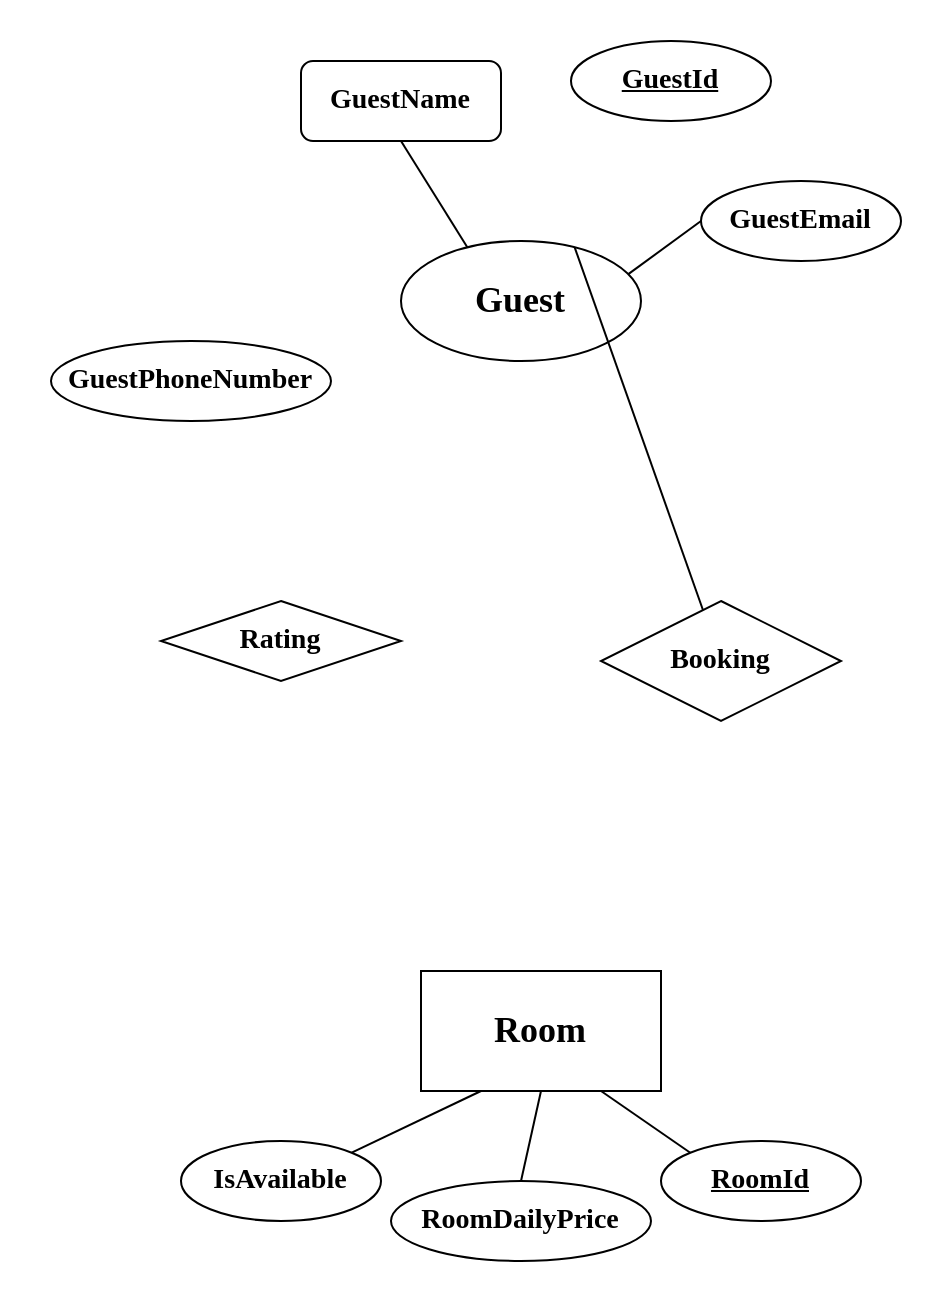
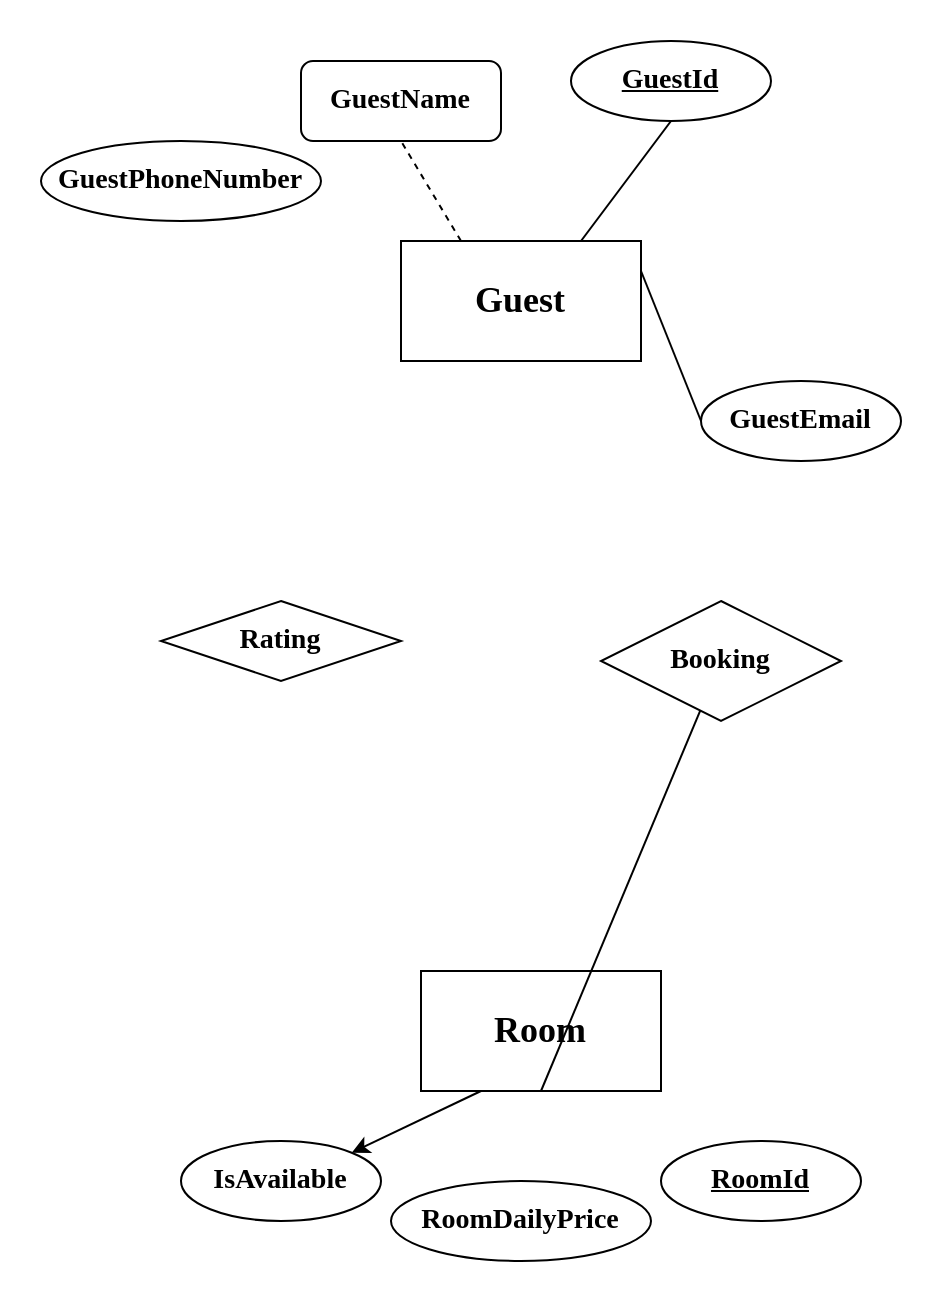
edge "GuestName" -- "Guest": style solid -> dashed
node "GuestEmail": moved (801, 221) -> (801, 421)
node "Guest": shape ellipse -> rectangle
node "GuestPhoneNumber": moved (191, 381) -> (181, 181)
edge "Guest" -- "Booking": now "Guest" -- "GuestId"
edge "Room" -- "RoomId": removed
edge "Room" -- "RoomDailyPrice": now "Room" -- "Booking"
edge "Room" -- "IsAvailable": arrowhead none -> classic
